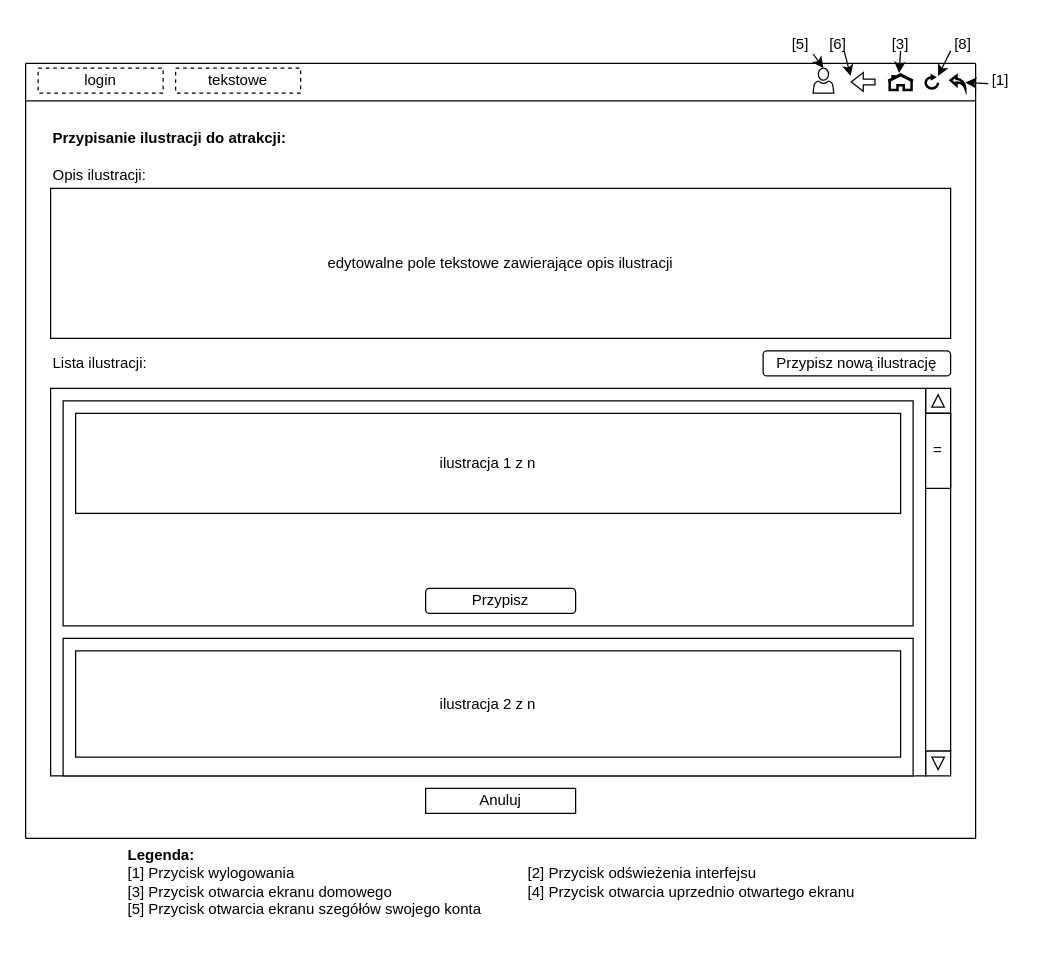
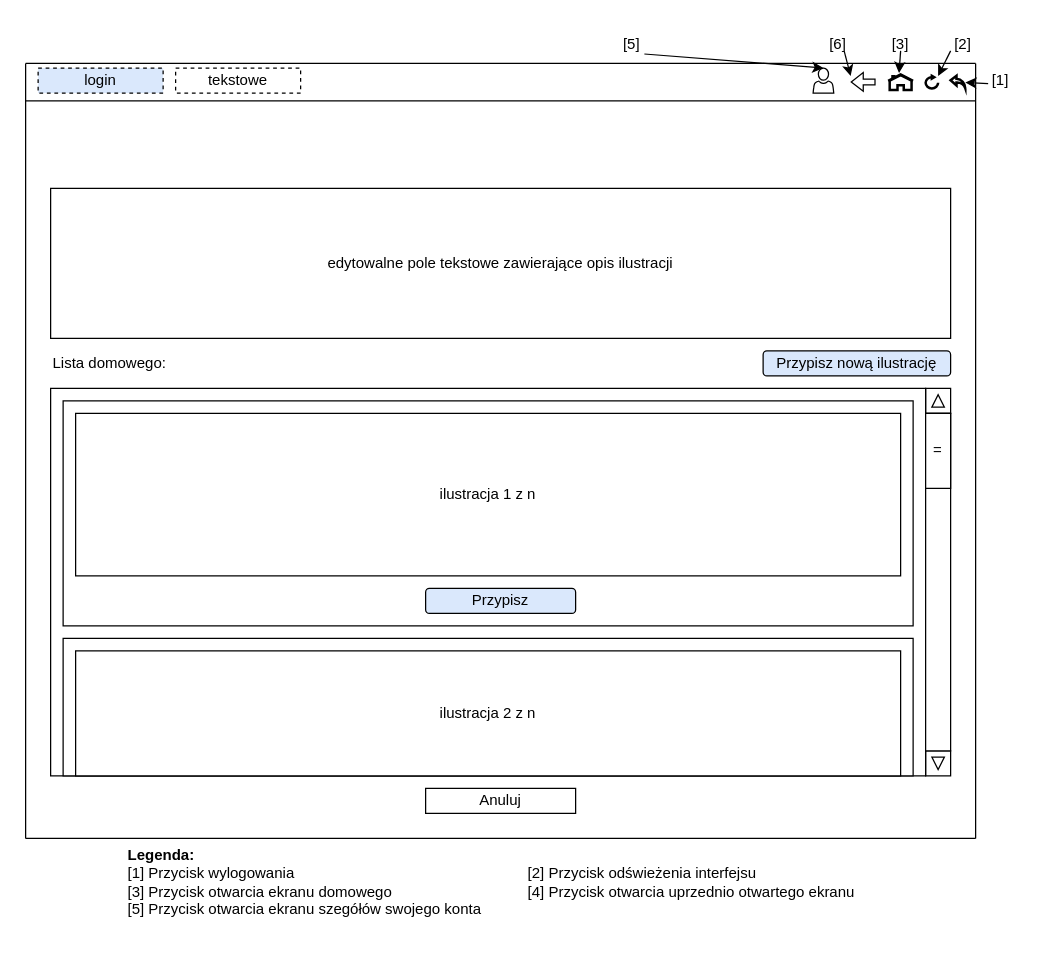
node "[5]": moved (801, 44) -> (632, 44)
node "[8]": label "[8]" -> "[2]"
node "login": fillcolor #ffffff -> #dae8fc
node "Przypisanie ilustracji do atrakcji:": removed
node "Opis ilustracji:": removed
node "Lista ilustracji:": label "Lista ilustracji:" -> "Lista domowego:"
node "Przypisz nową ilustrację": fillcolor #ffffff -> #dae8fc
node "ilustracja 1 z n": size 825x100 -> 825x163
node "Przypisz": fillcolor #ffffff -> #dae8fc
node "ilustracja 2 z n": size 825x106 -> 825x125
